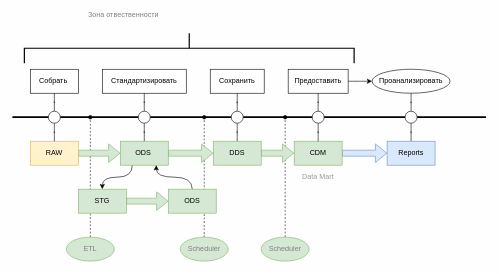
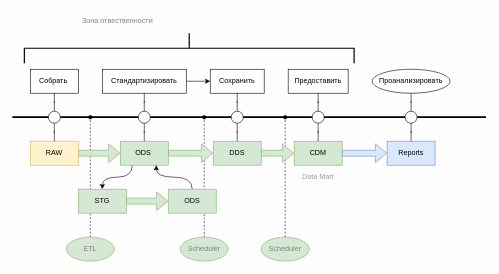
node "Зона отвественности": moved (123, 15) -> (117, 21)
edge "Стандартизировать" -> "Сохранить": added
edge "Предоставить" -> "Проанализировать": removed
